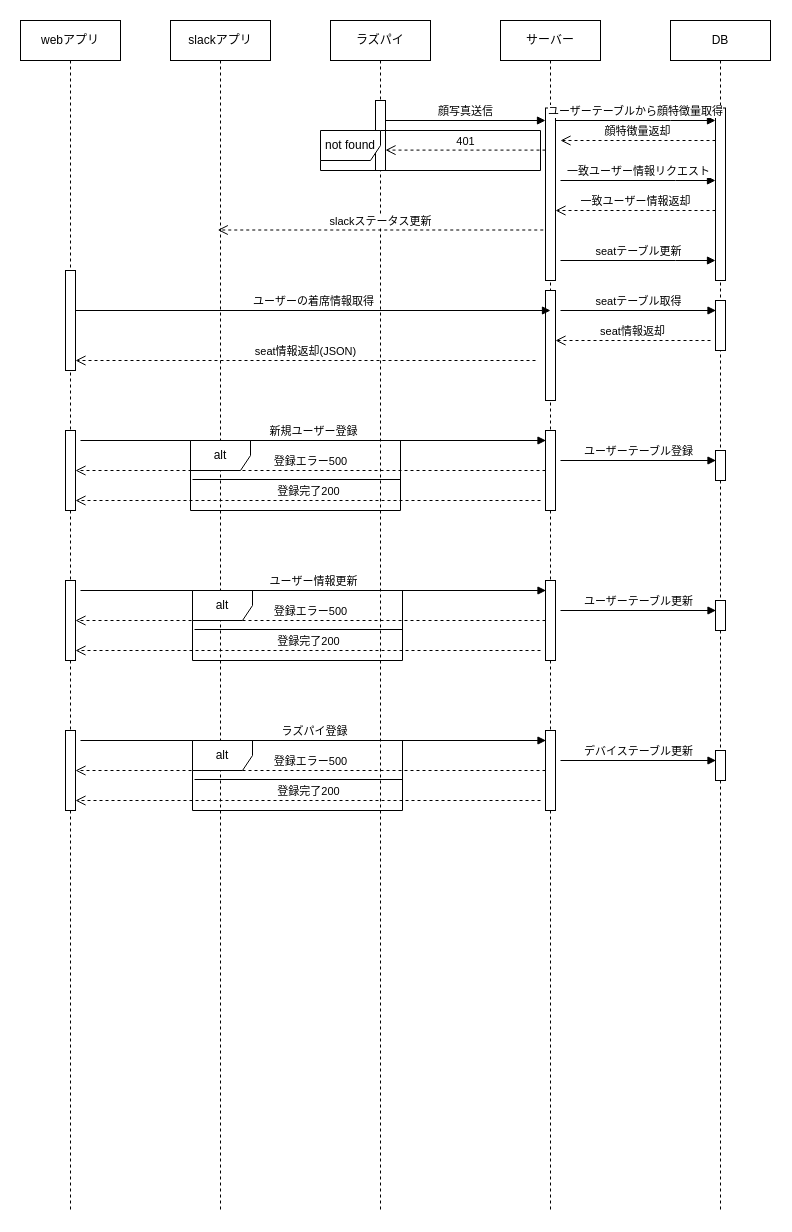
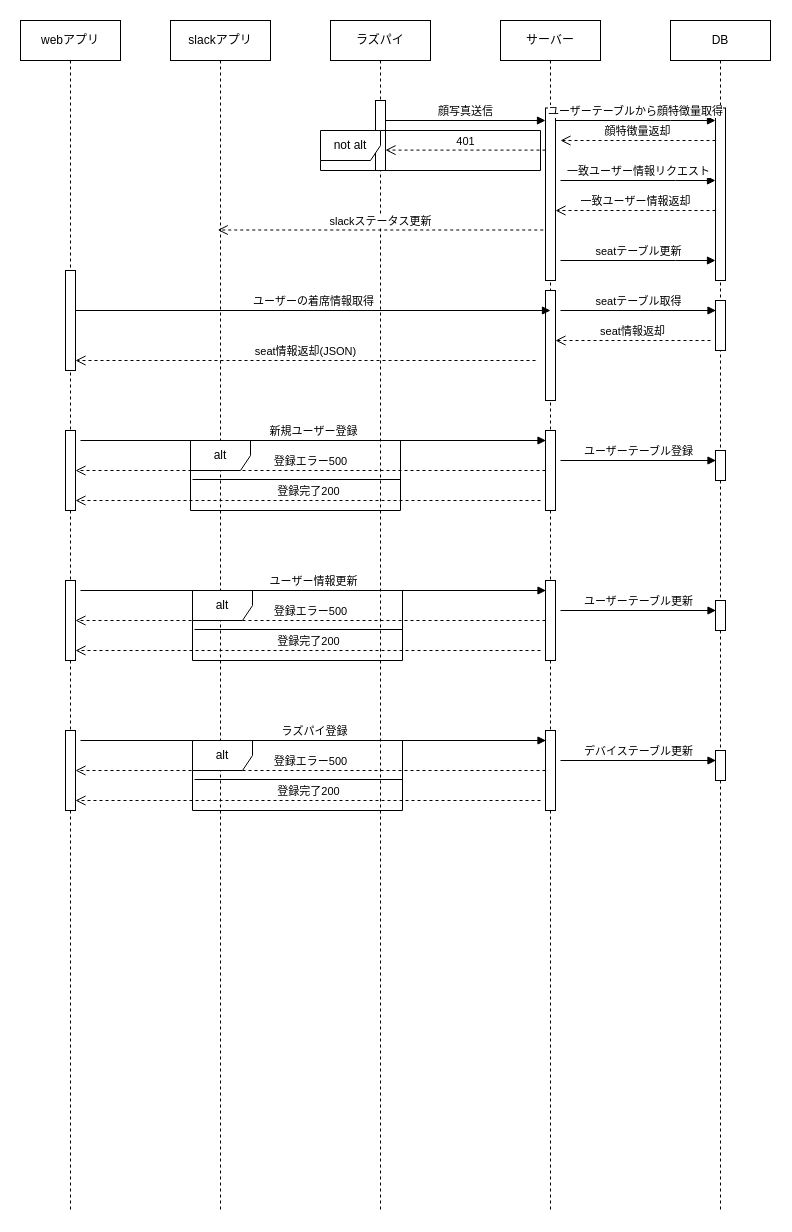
node "not found": label "not found" -> "not alt"
